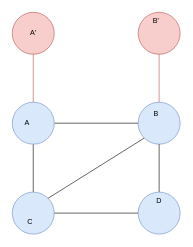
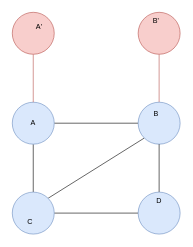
node "A'": moved (33, 33) -> (39, 27)
node "A": moved (27, 123) -> (33, 123)
